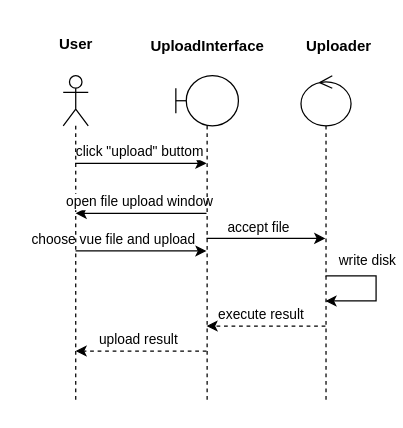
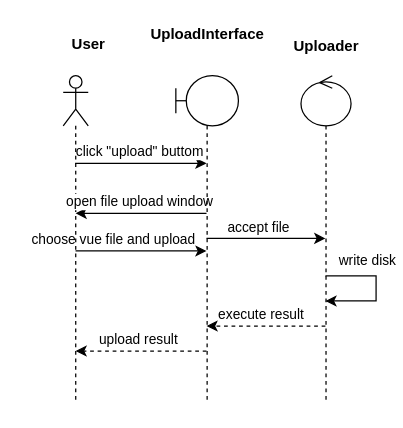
node "User": moved (76, 44) -> (88, 44)
node "UploadInterface": moved (207, 47) -> (207, 34)
node "Uploader": moved (338, 47) -> (326, 47)
